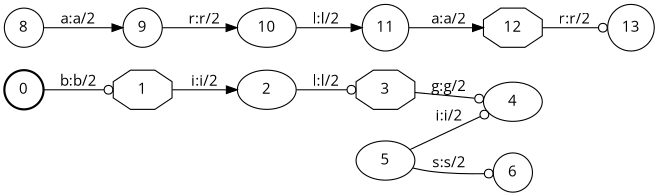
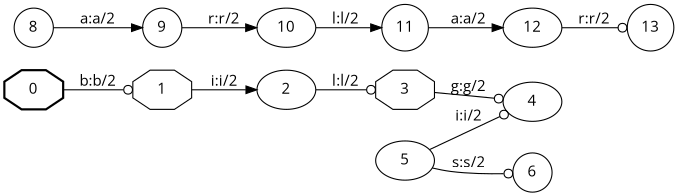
node "12": shape octagon -> ellipse
node "0": shape circle -> octagon
